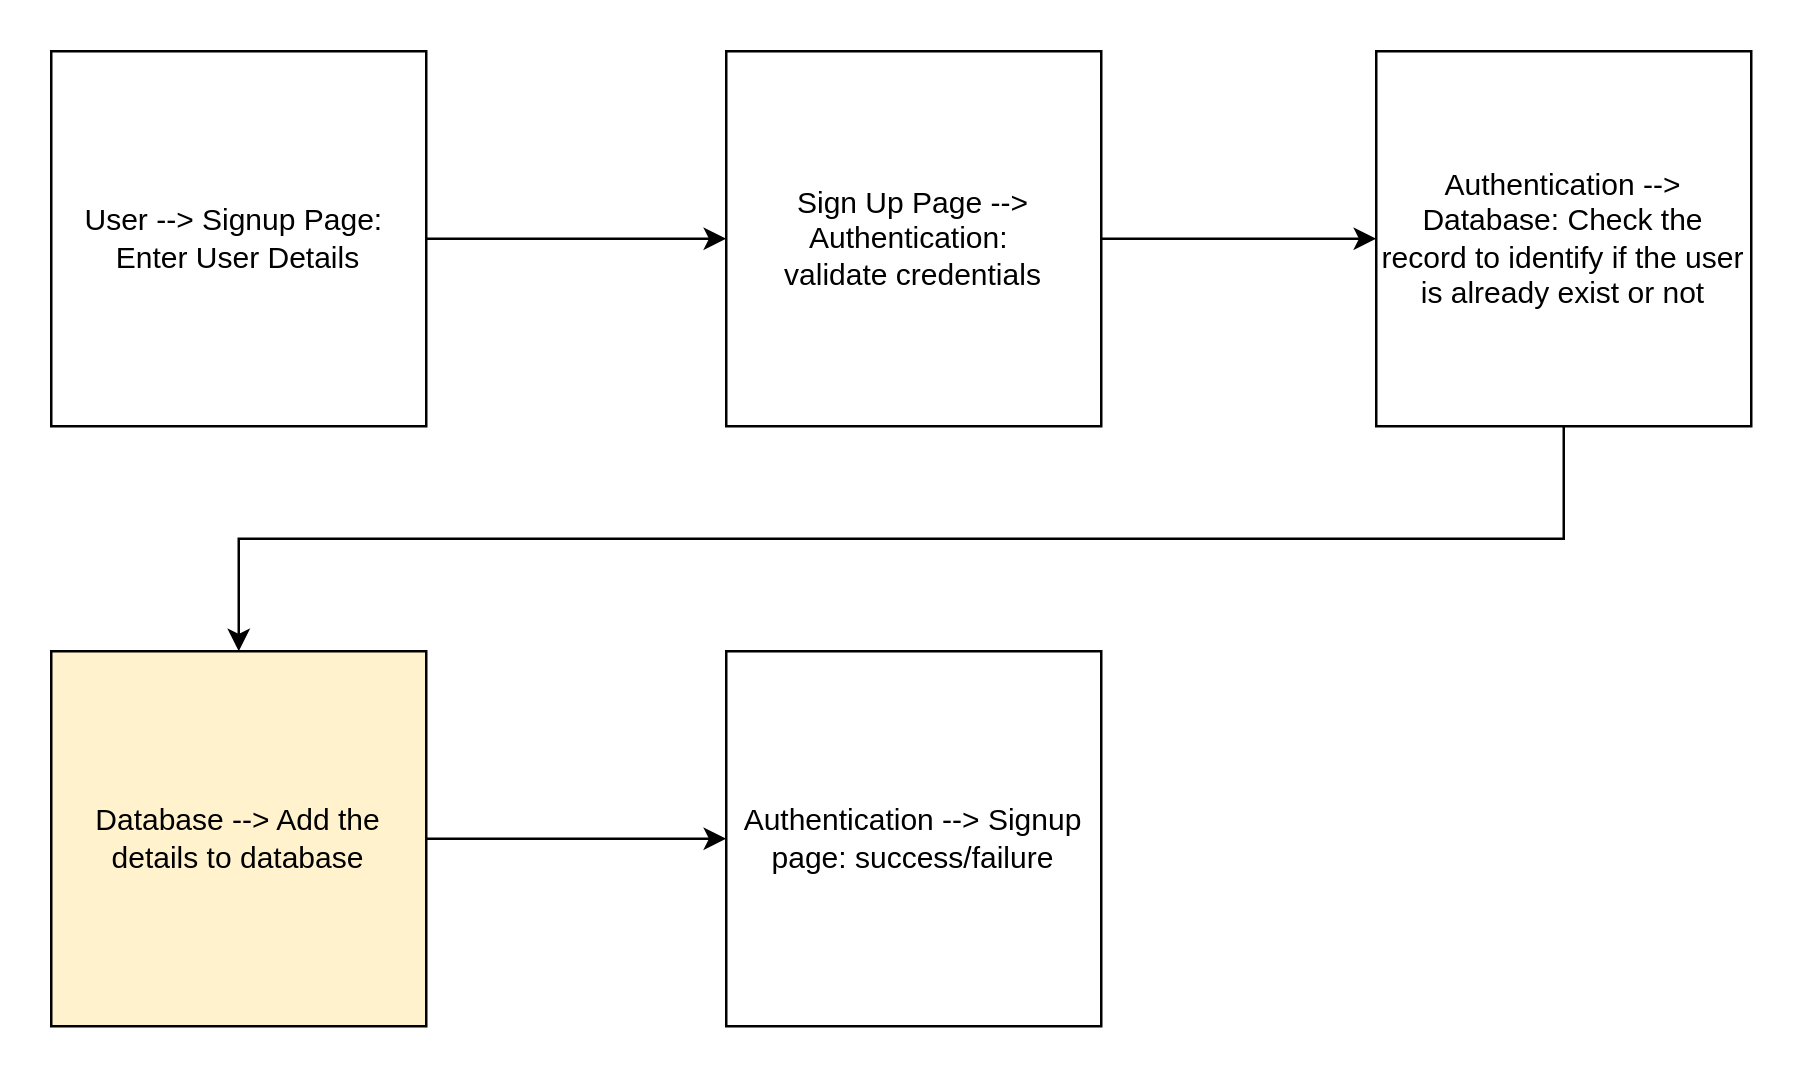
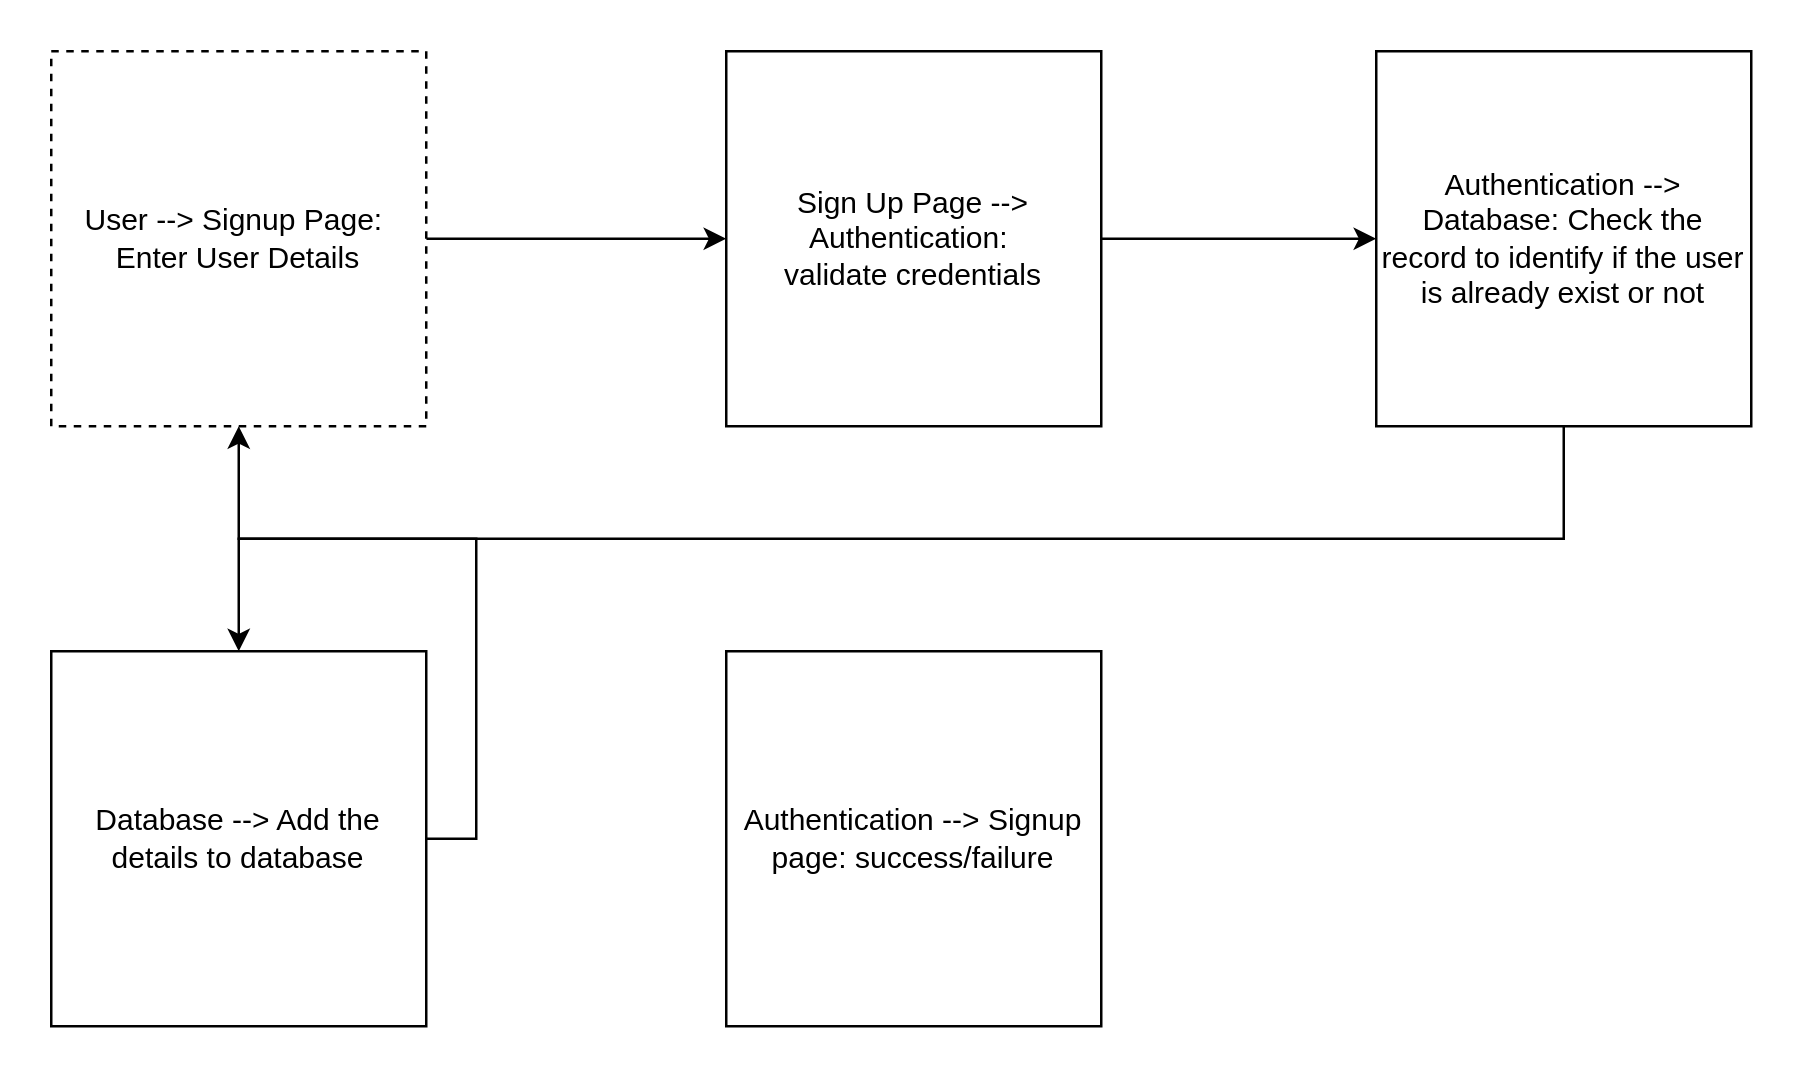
node "User --> Signup Page: Enter User Details": style solid -> dashed
node "Database --> Add the details to database": fillcolor #fff2cc -> #ffffff
edge "Database --> Add the details to database" -> "Authentication --> Signup page: success/failure": now "Database --> Add the details to database" -> "User --> Signup Page: Enter User Details"
